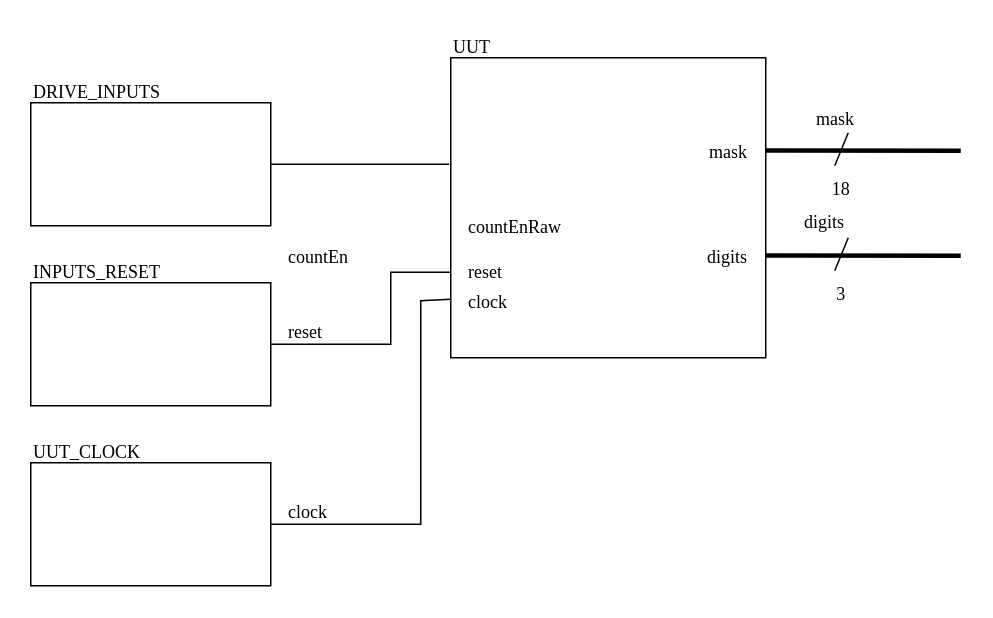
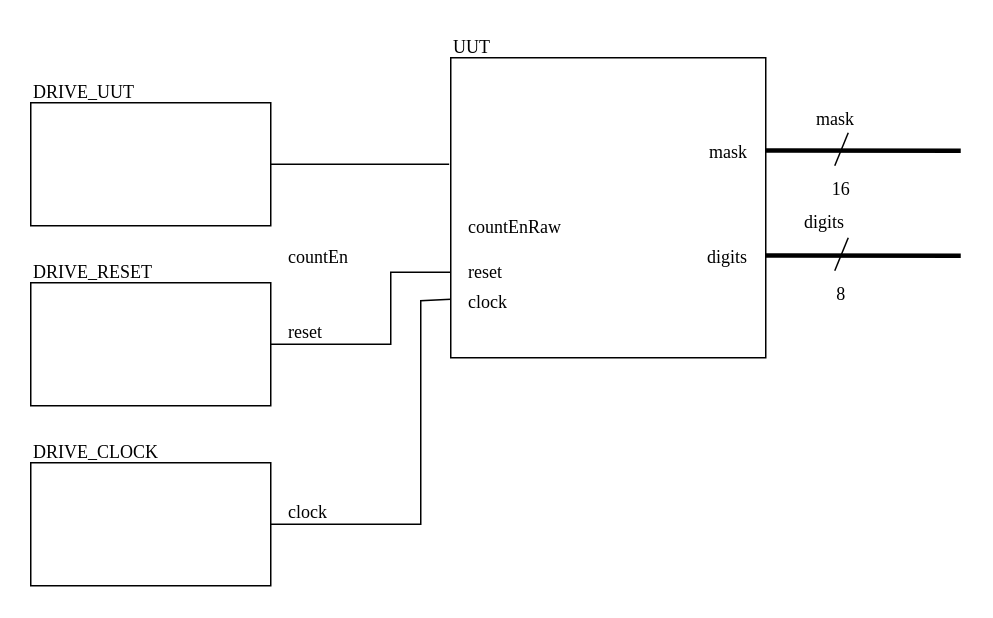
node "DRIVE_INPUTS": label "DRIVE_INPUTS" -> "DRIVE_UUT"
node "18": label "18" -> "16"
node "INPUTS_RESET": label "INPUTS_RESET" -> "DRIVE_RESET"
node "3": label "3" -> "8"
node "UUT_CLOCK": label "UUT_CLOCK" -> "DRIVE_CLOCK"
